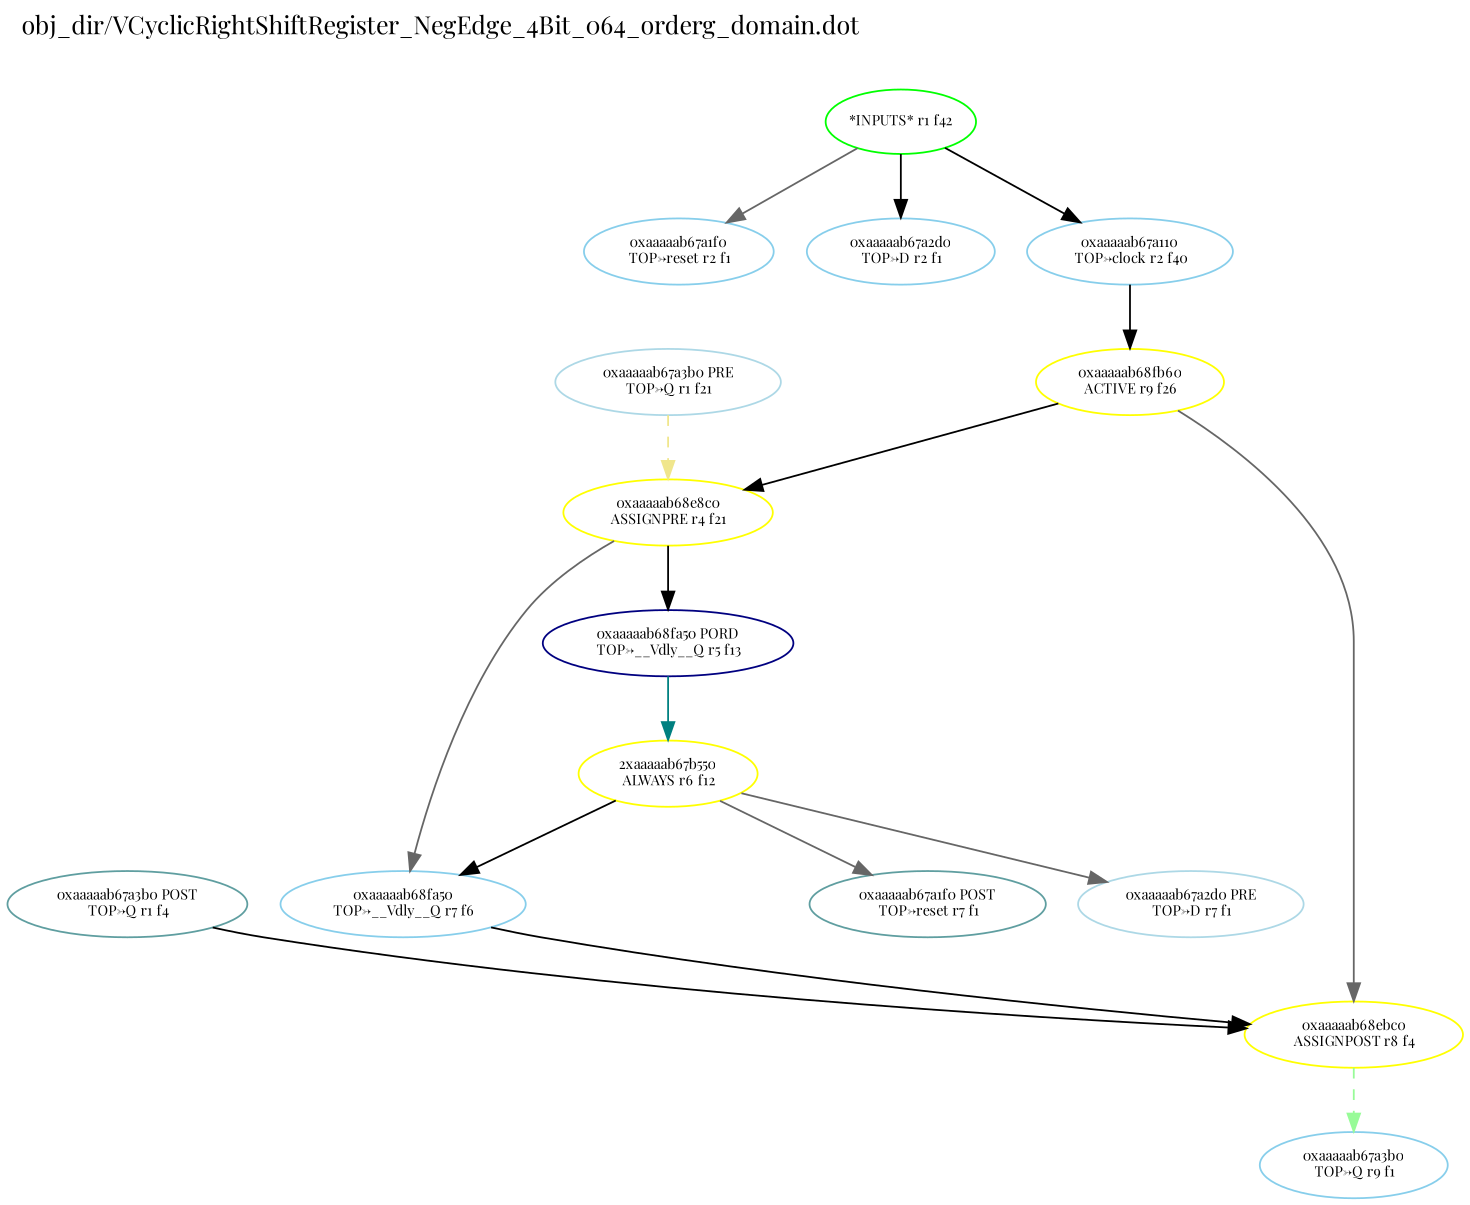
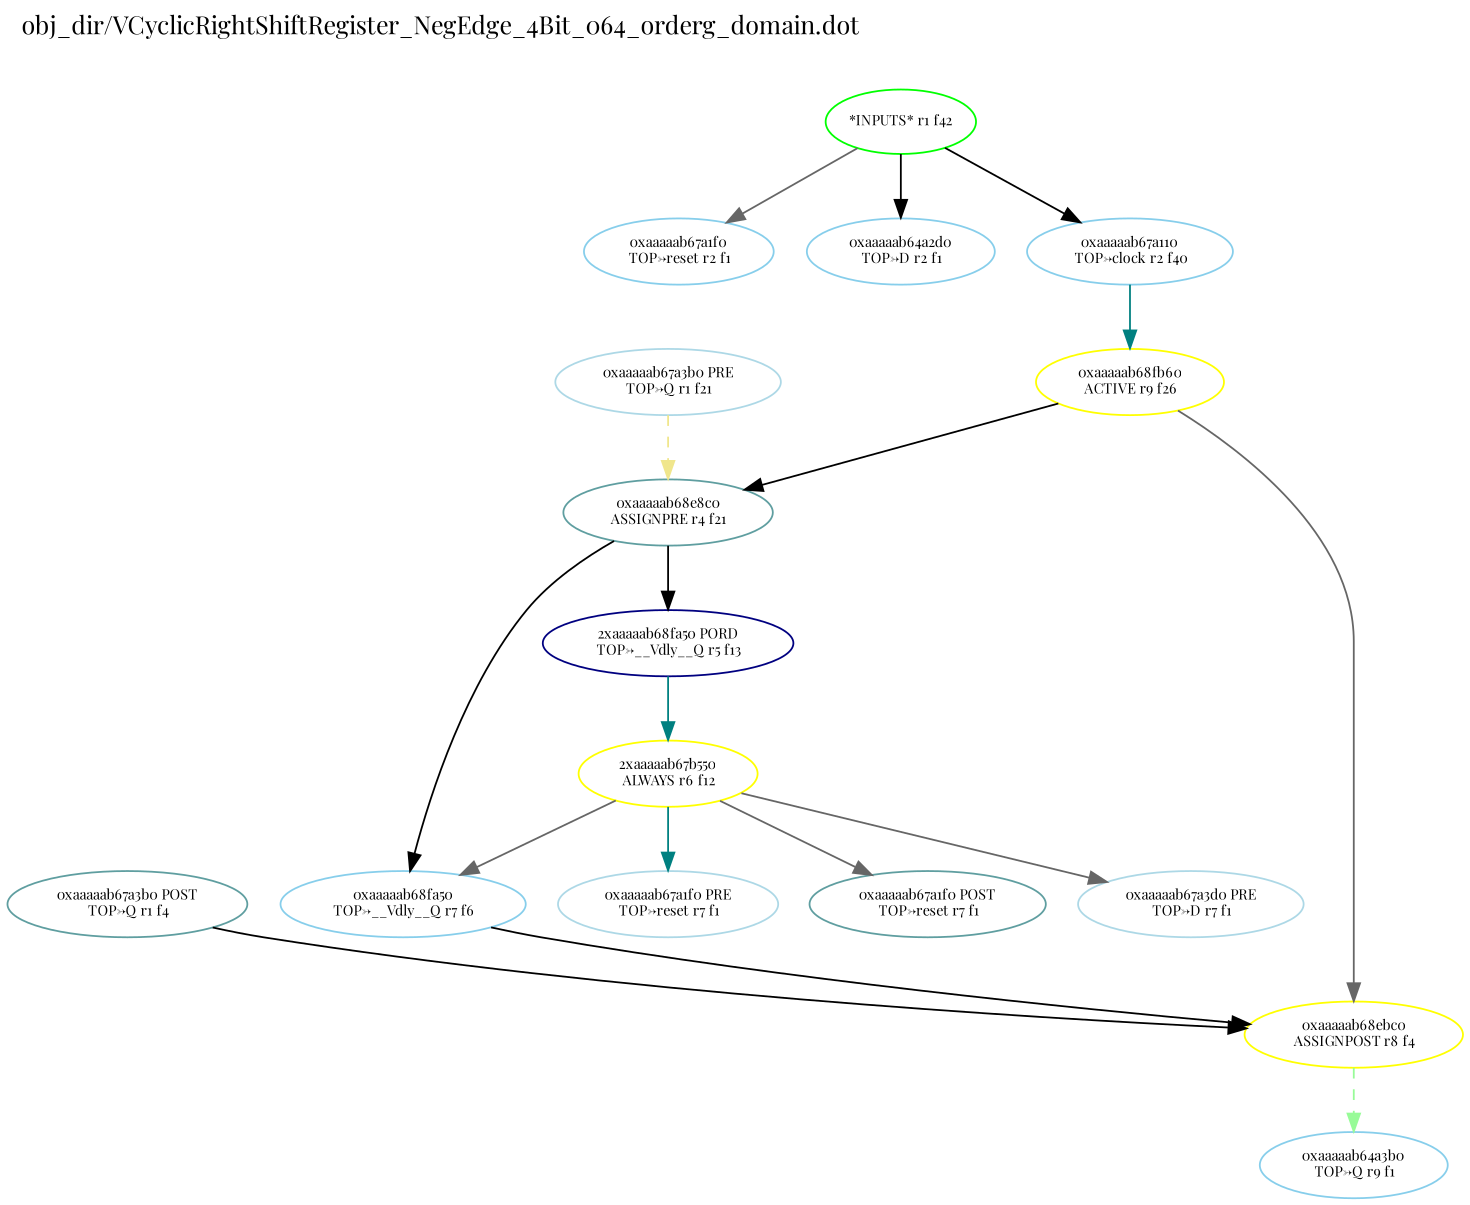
node "0xaaaaab67a2d0 TOP->D r2 f1": label "0xaaaaab67a2d0 TOP->D r2 f1" -> "0xaaaaab64a2d0 TOP->D r2 f1"
edge "0xaaaaab67a110 TOP->clock r2 f40" -> "0xaaaaab68fb60 ACTIVE r9 f26": color black -> teal
node "0xaaaaab68e8c0 ASSIGNPRE r4 f21": color yellow -> CadetBlue
node "0xaaaaab68fa50 PORD TOP->__Vdly__Q r5 f13": label "0xaaaaab68fa50 PORD TOP->__Vdly__Q r5 f13" -> "2xaaaaab68fa50 PORD TOP->__Vdly__Q r5 f13"
edge "0xaaaaab68e8c0 ASSIGNPRE r4 f21" -> "0xaaaaab68fa50 TOP->__Vdly__Q r7 f6": color gray40 -> black
edge "2xaaaaab67b550 ALWAYS r6 f12" -> "0xaaaaab68fa50 TOP->__Vdly__Q r7 f6": color black -> gray40
node "0xaaaaab67a1f0 PRE TOP->reset r7 f1": added
node "0xaaaaab67a2d0 PRE TOP->D r7 f1": label "0xaaaaab67a2d0 PRE TOP->D r7 f1" -> "0xaaaaab67a3d0 PRE TOP->D r7 f1"
node "0xaaaaab67a3b0 TOP->Q r9 f1": label "0xaaaaab67a3b0 TOP->Q r9 f1" -> "0xaaaaab64a3b0 TOP->Q r9 f1"
